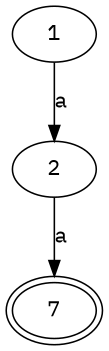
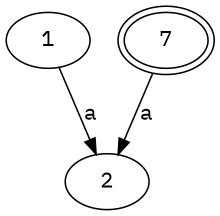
edge "2" -> "7": reversed
